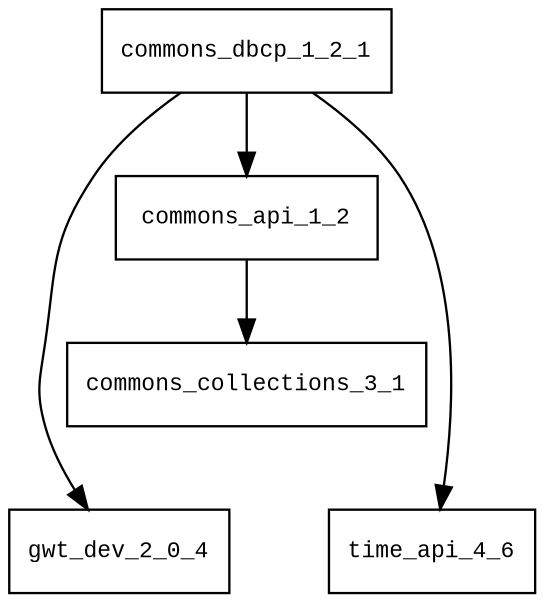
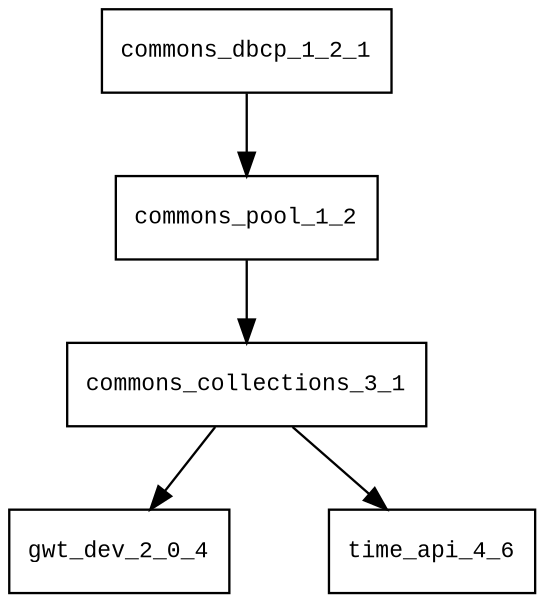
node "commons_api_1_2": label "commons_api_1_2" -> "commons_pool_1_2"
edge "commons_dbcp_1_2_1" -> "time_api_4_6": now "commons_collections_3_1" -> "time_api_4_6"
edge "commons_dbcp_1_2_1" -> "gwt_dev_2_0_4": now "commons_collections_3_1" -> "gwt_dev_2_0_4"
